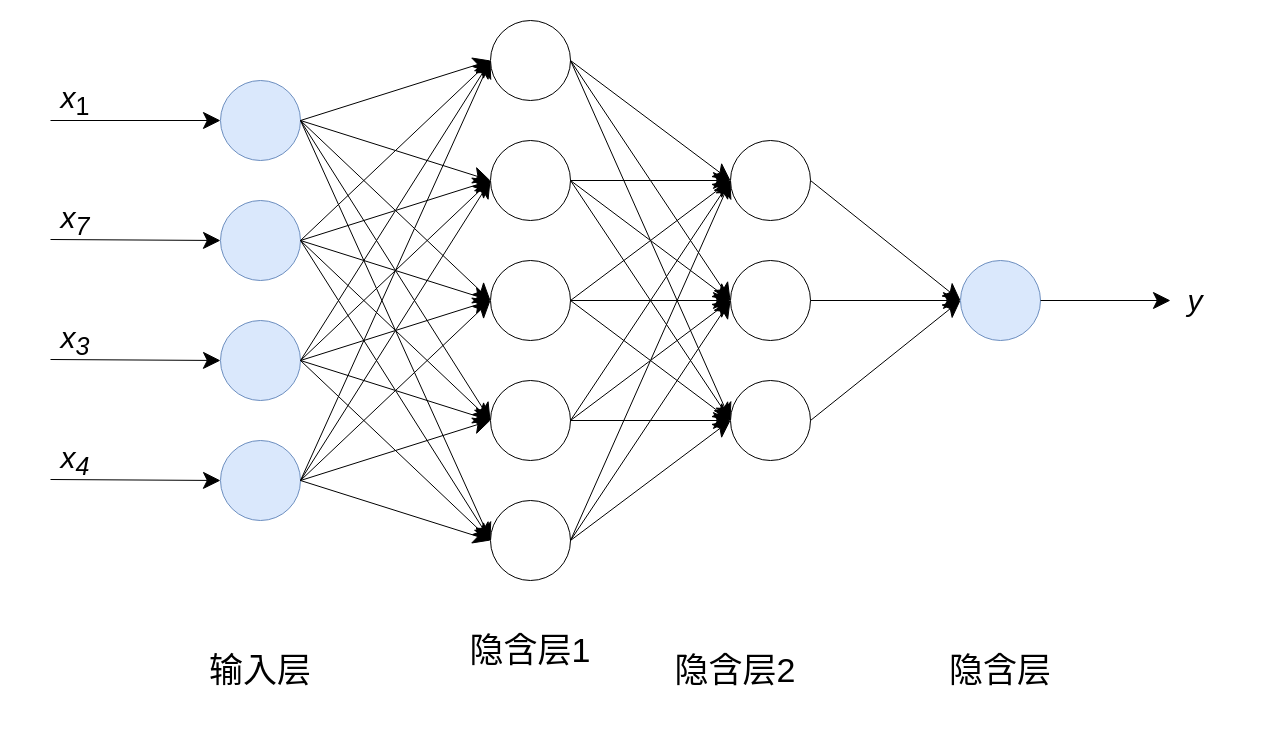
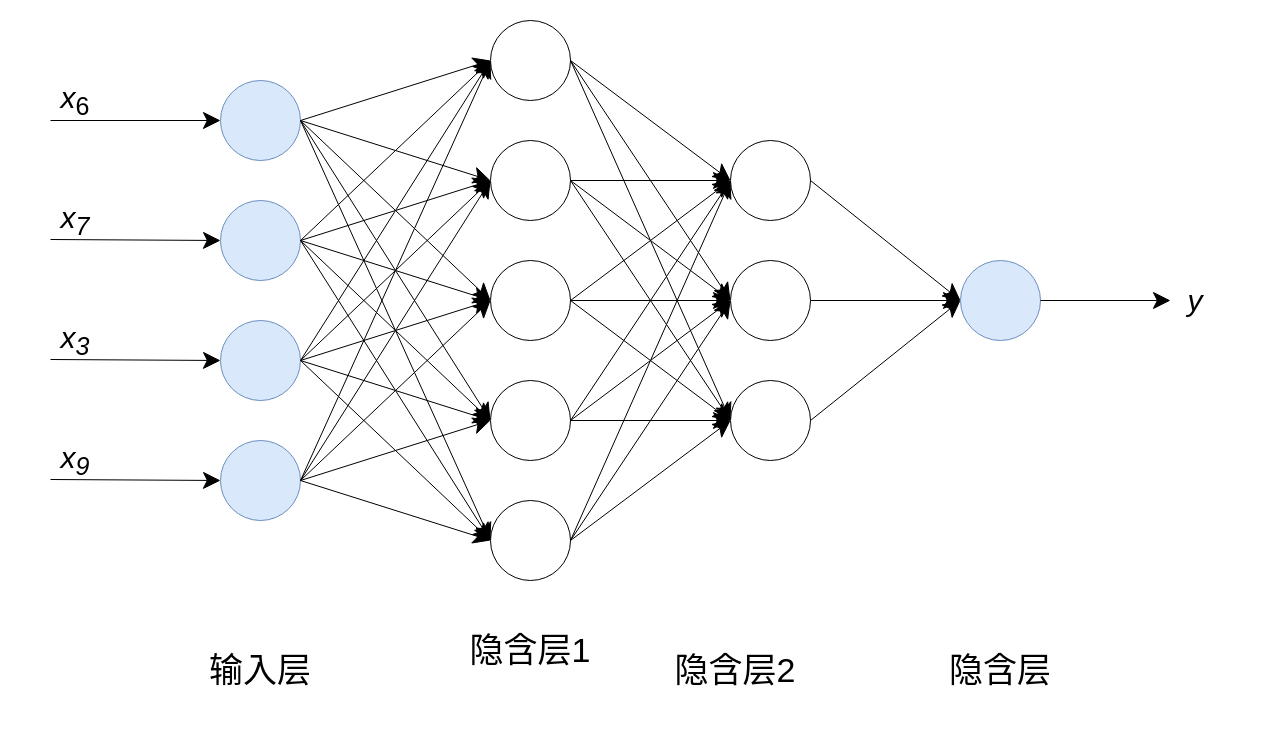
node "x1": label "x1" -> "x6"
node "x4": label "x4" -> "x9"
